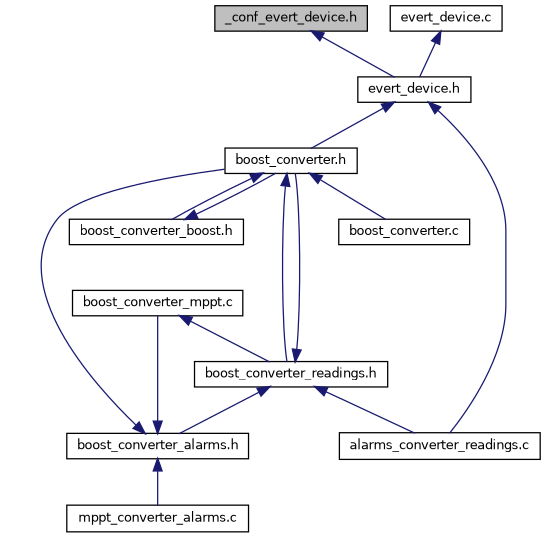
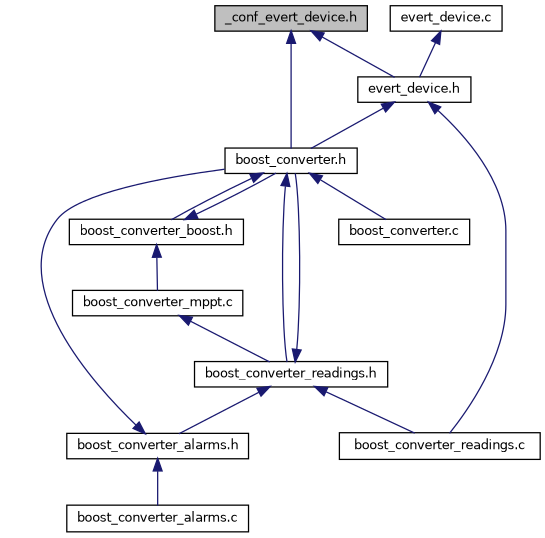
edge "boost_converter.h" -> "_conf_evert_device.h": added
edge "boost_converter_mppt.c" -> "boost_converter_alarms.h": now "boost_converter_mppt.c" -> "boost_converter_boost.h"
node "alarms_converter_readings.c": label "alarms_converter_readings.c" -> "boost_converter_readings.c"
node "mppt_converter_alarms.c": label "mppt_converter_alarms.c" -> "boost_converter_alarms.c"
